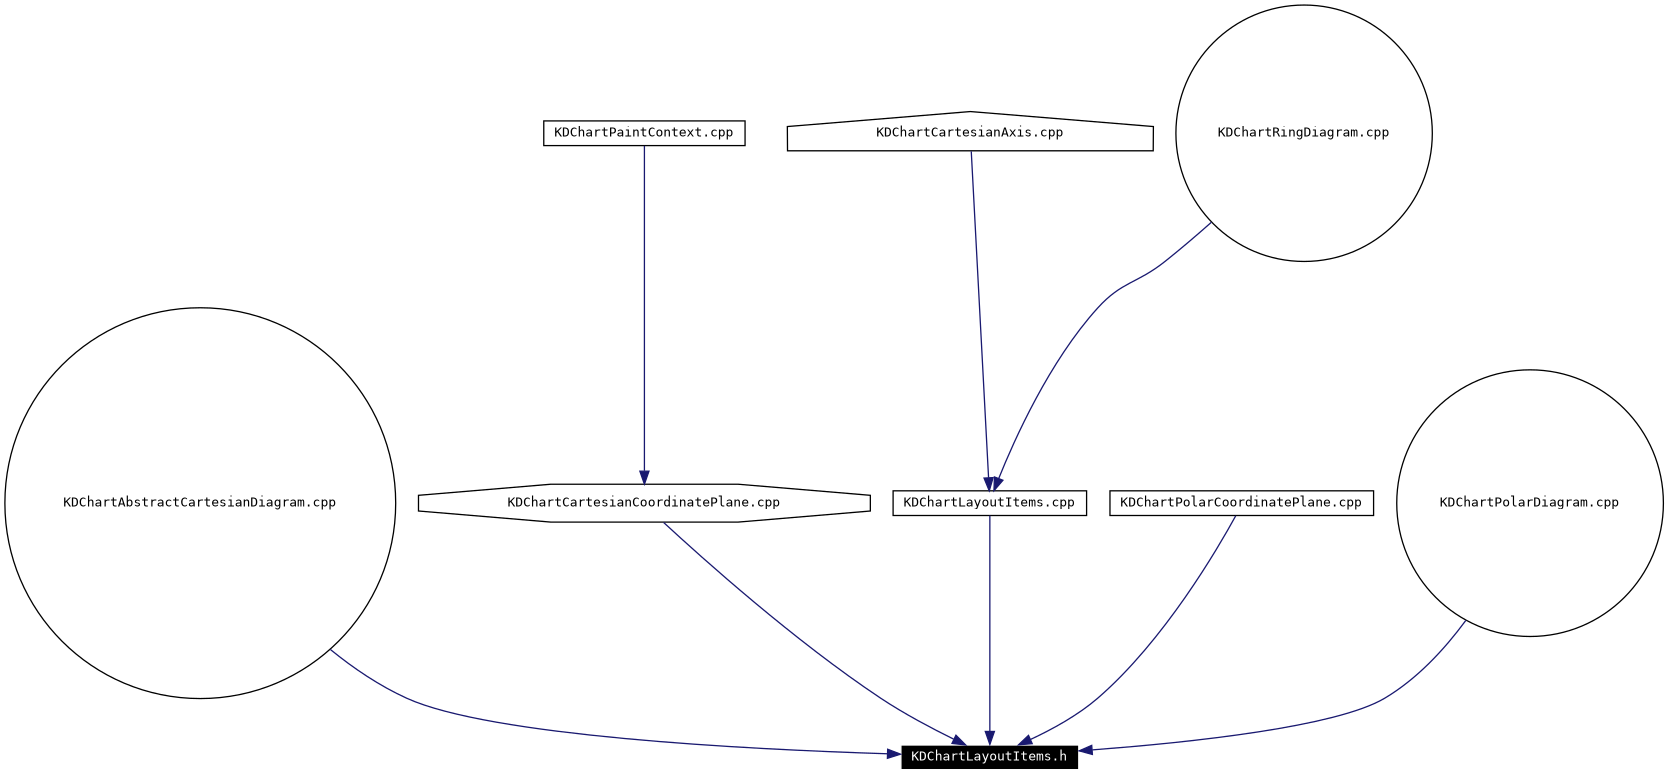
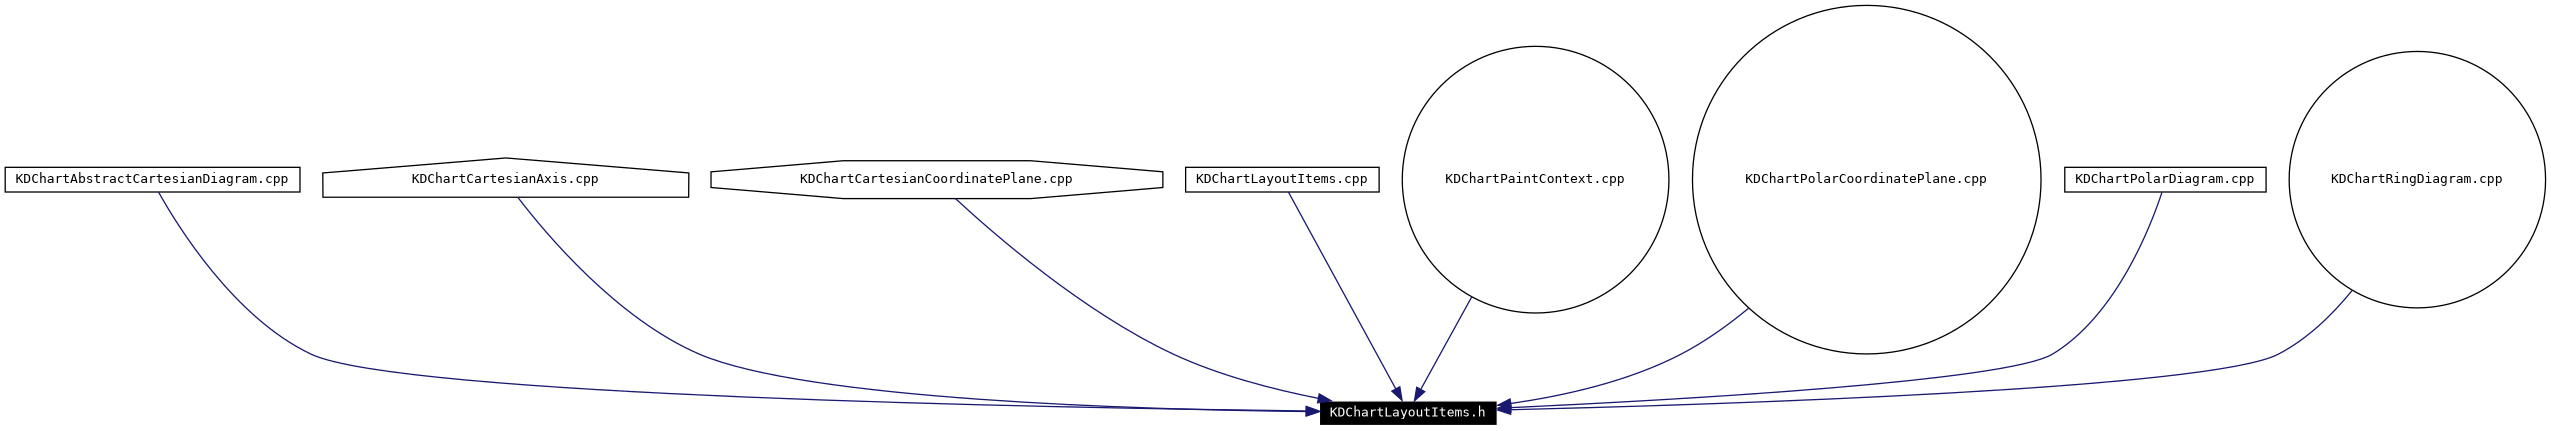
node "KDChartPaintContext.cpp": shape box -> circle
edge "KDChartPaintContext.cpp" -> "KDChartCartesianCoordinatePlane.cpp": now "KDChartPaintContext.cpp" -> "KDChartLayoutItems.h"
edge "KDChartCartesianAxis.cpp" -> "KDChartLayoutItems.cpp": now "KDChartCartesianAxis.cpp" -> "KDChartLayoutItems.h"
edge "KDChartRingDiagram.cpp" -> "KDChartLayoutItems.cpp": now "KDChartRingDiagram.cpp" -> "KDChartLayoutItems.h"
node "KDChartAbstractCartesianDiagram.cpp": shape circle -> box
node "KDChartPolarCoordinatePlane.cpp": shape box -> circle
node "KDChartPolarDiagram.cpp": shape circle -> box
